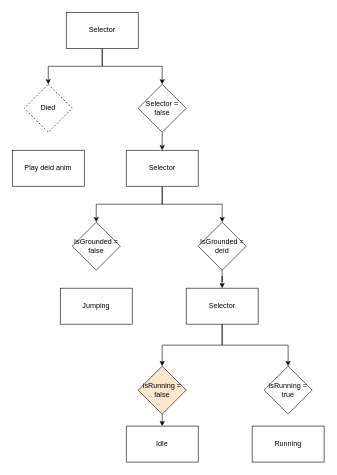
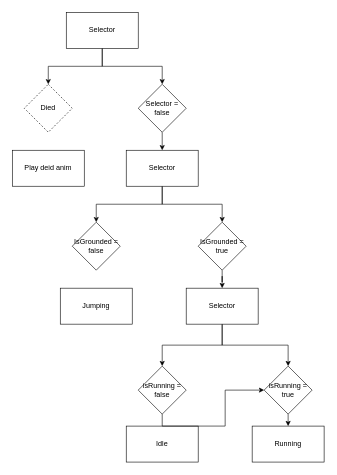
node "IsGrounded = deid": label "IsGrounded = deid" -> "IsGrounded = true"
node "isRunning = false": fillcolor #ffe6cc -> #ffffff
edge "isRunning = false" -> "Idle": now "isRunning = false" -> "isRunning = true"
edge "isRunning = true" -> "Running": added
